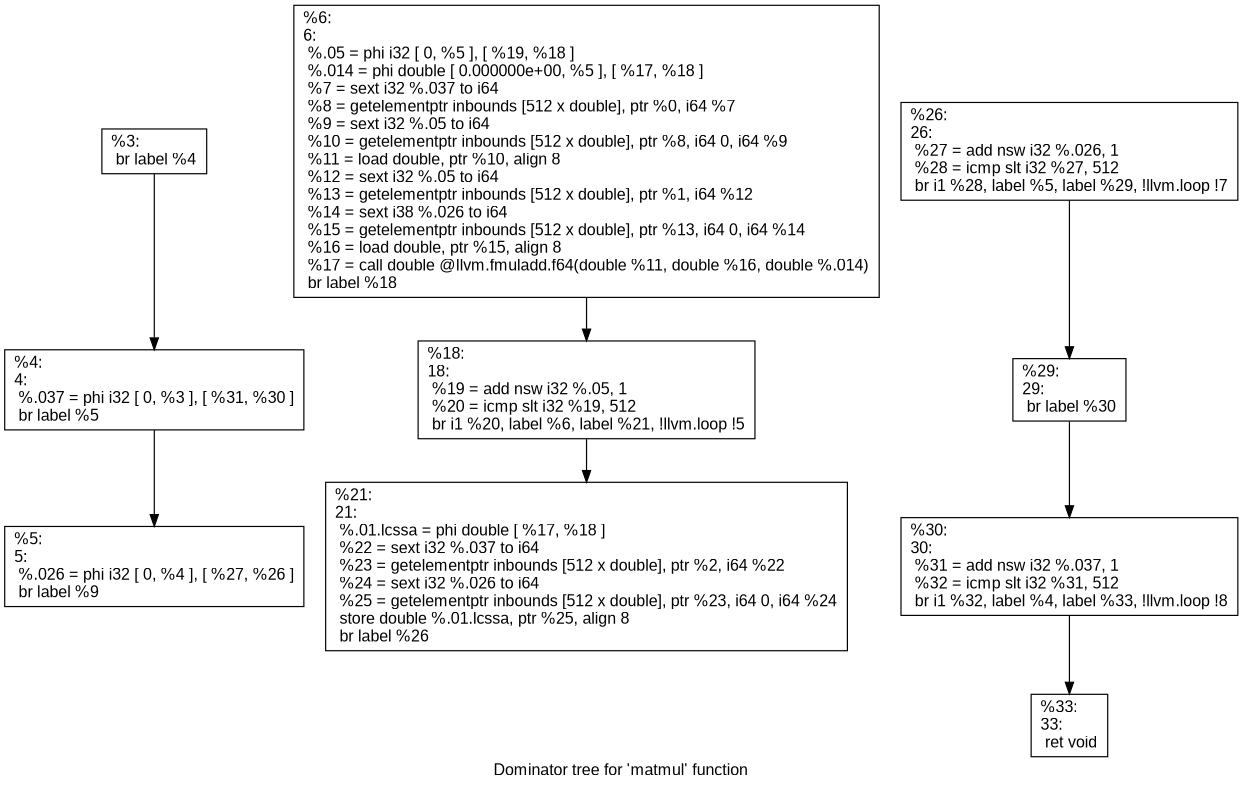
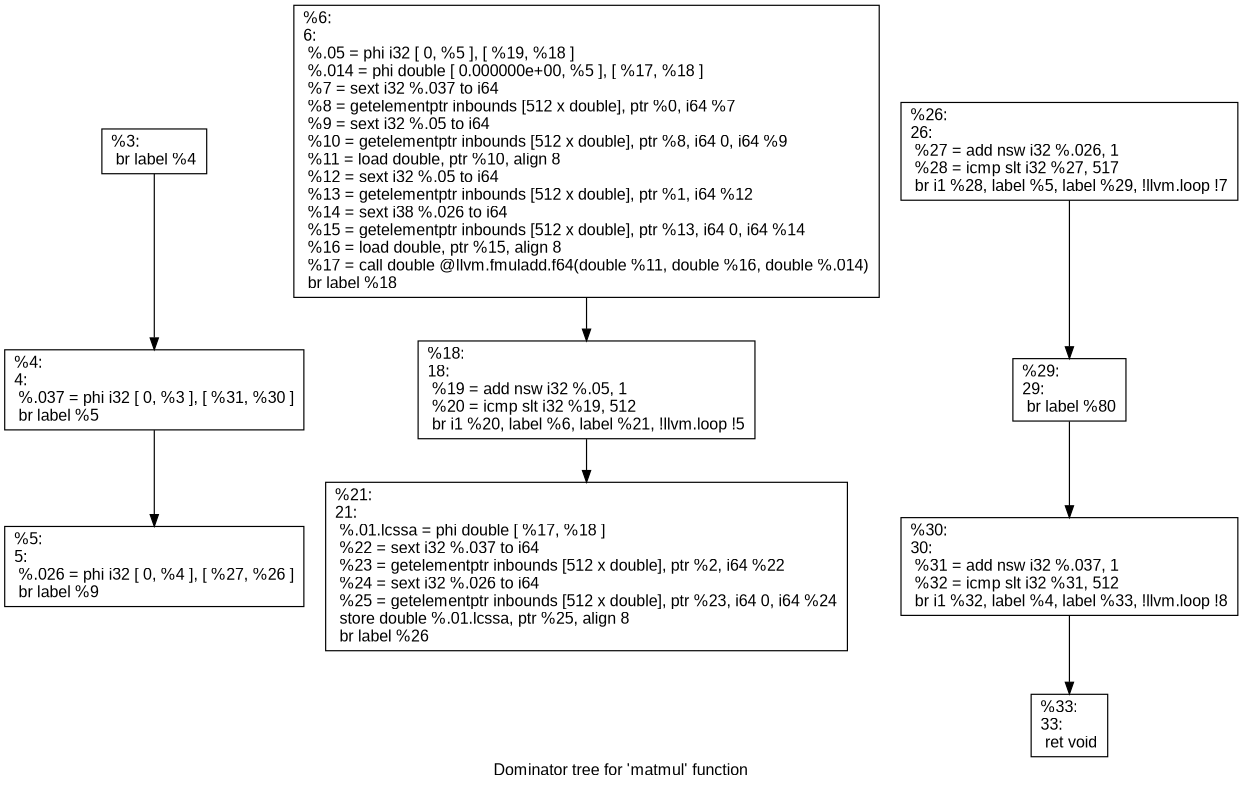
node "%26:": text "%28 = icmp slt i32 %27, 512" -> "%28 = icmp slt i32 %27, 517"
node "%29:": text "br label %30" -> "br label %80"
